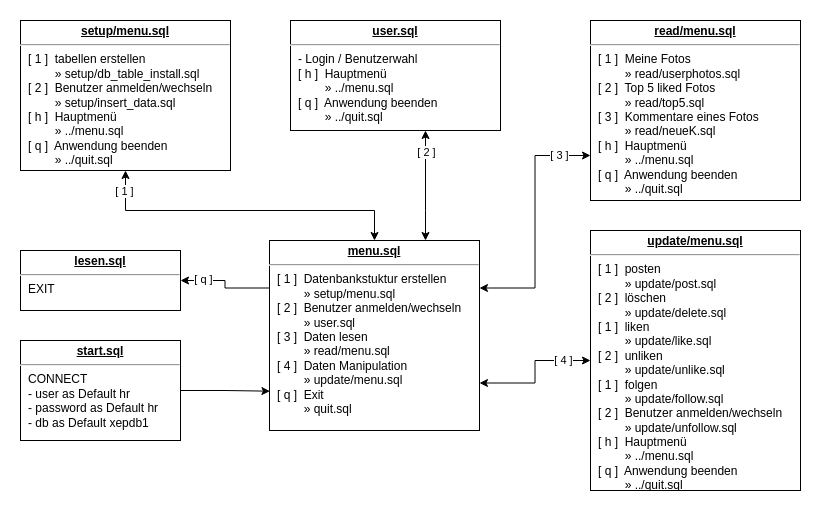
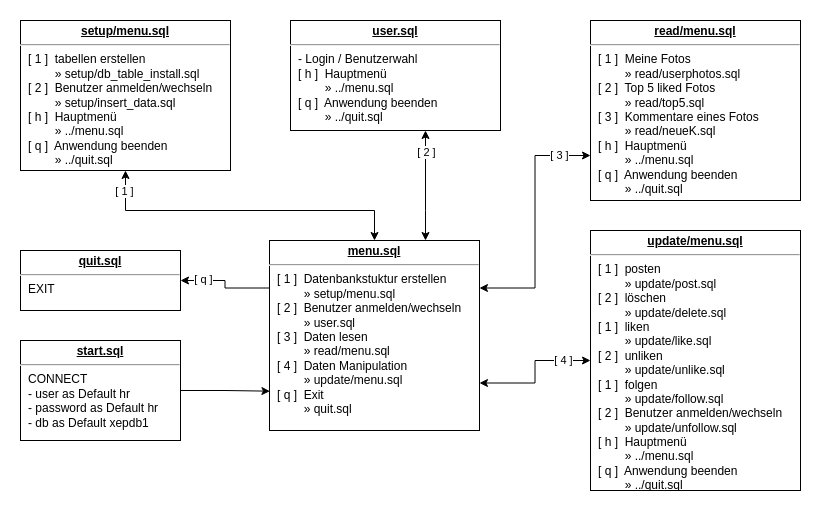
node "lesen.sql EXIT": label "lesen.sql EXIT" -> "quit.sql EXIT"
